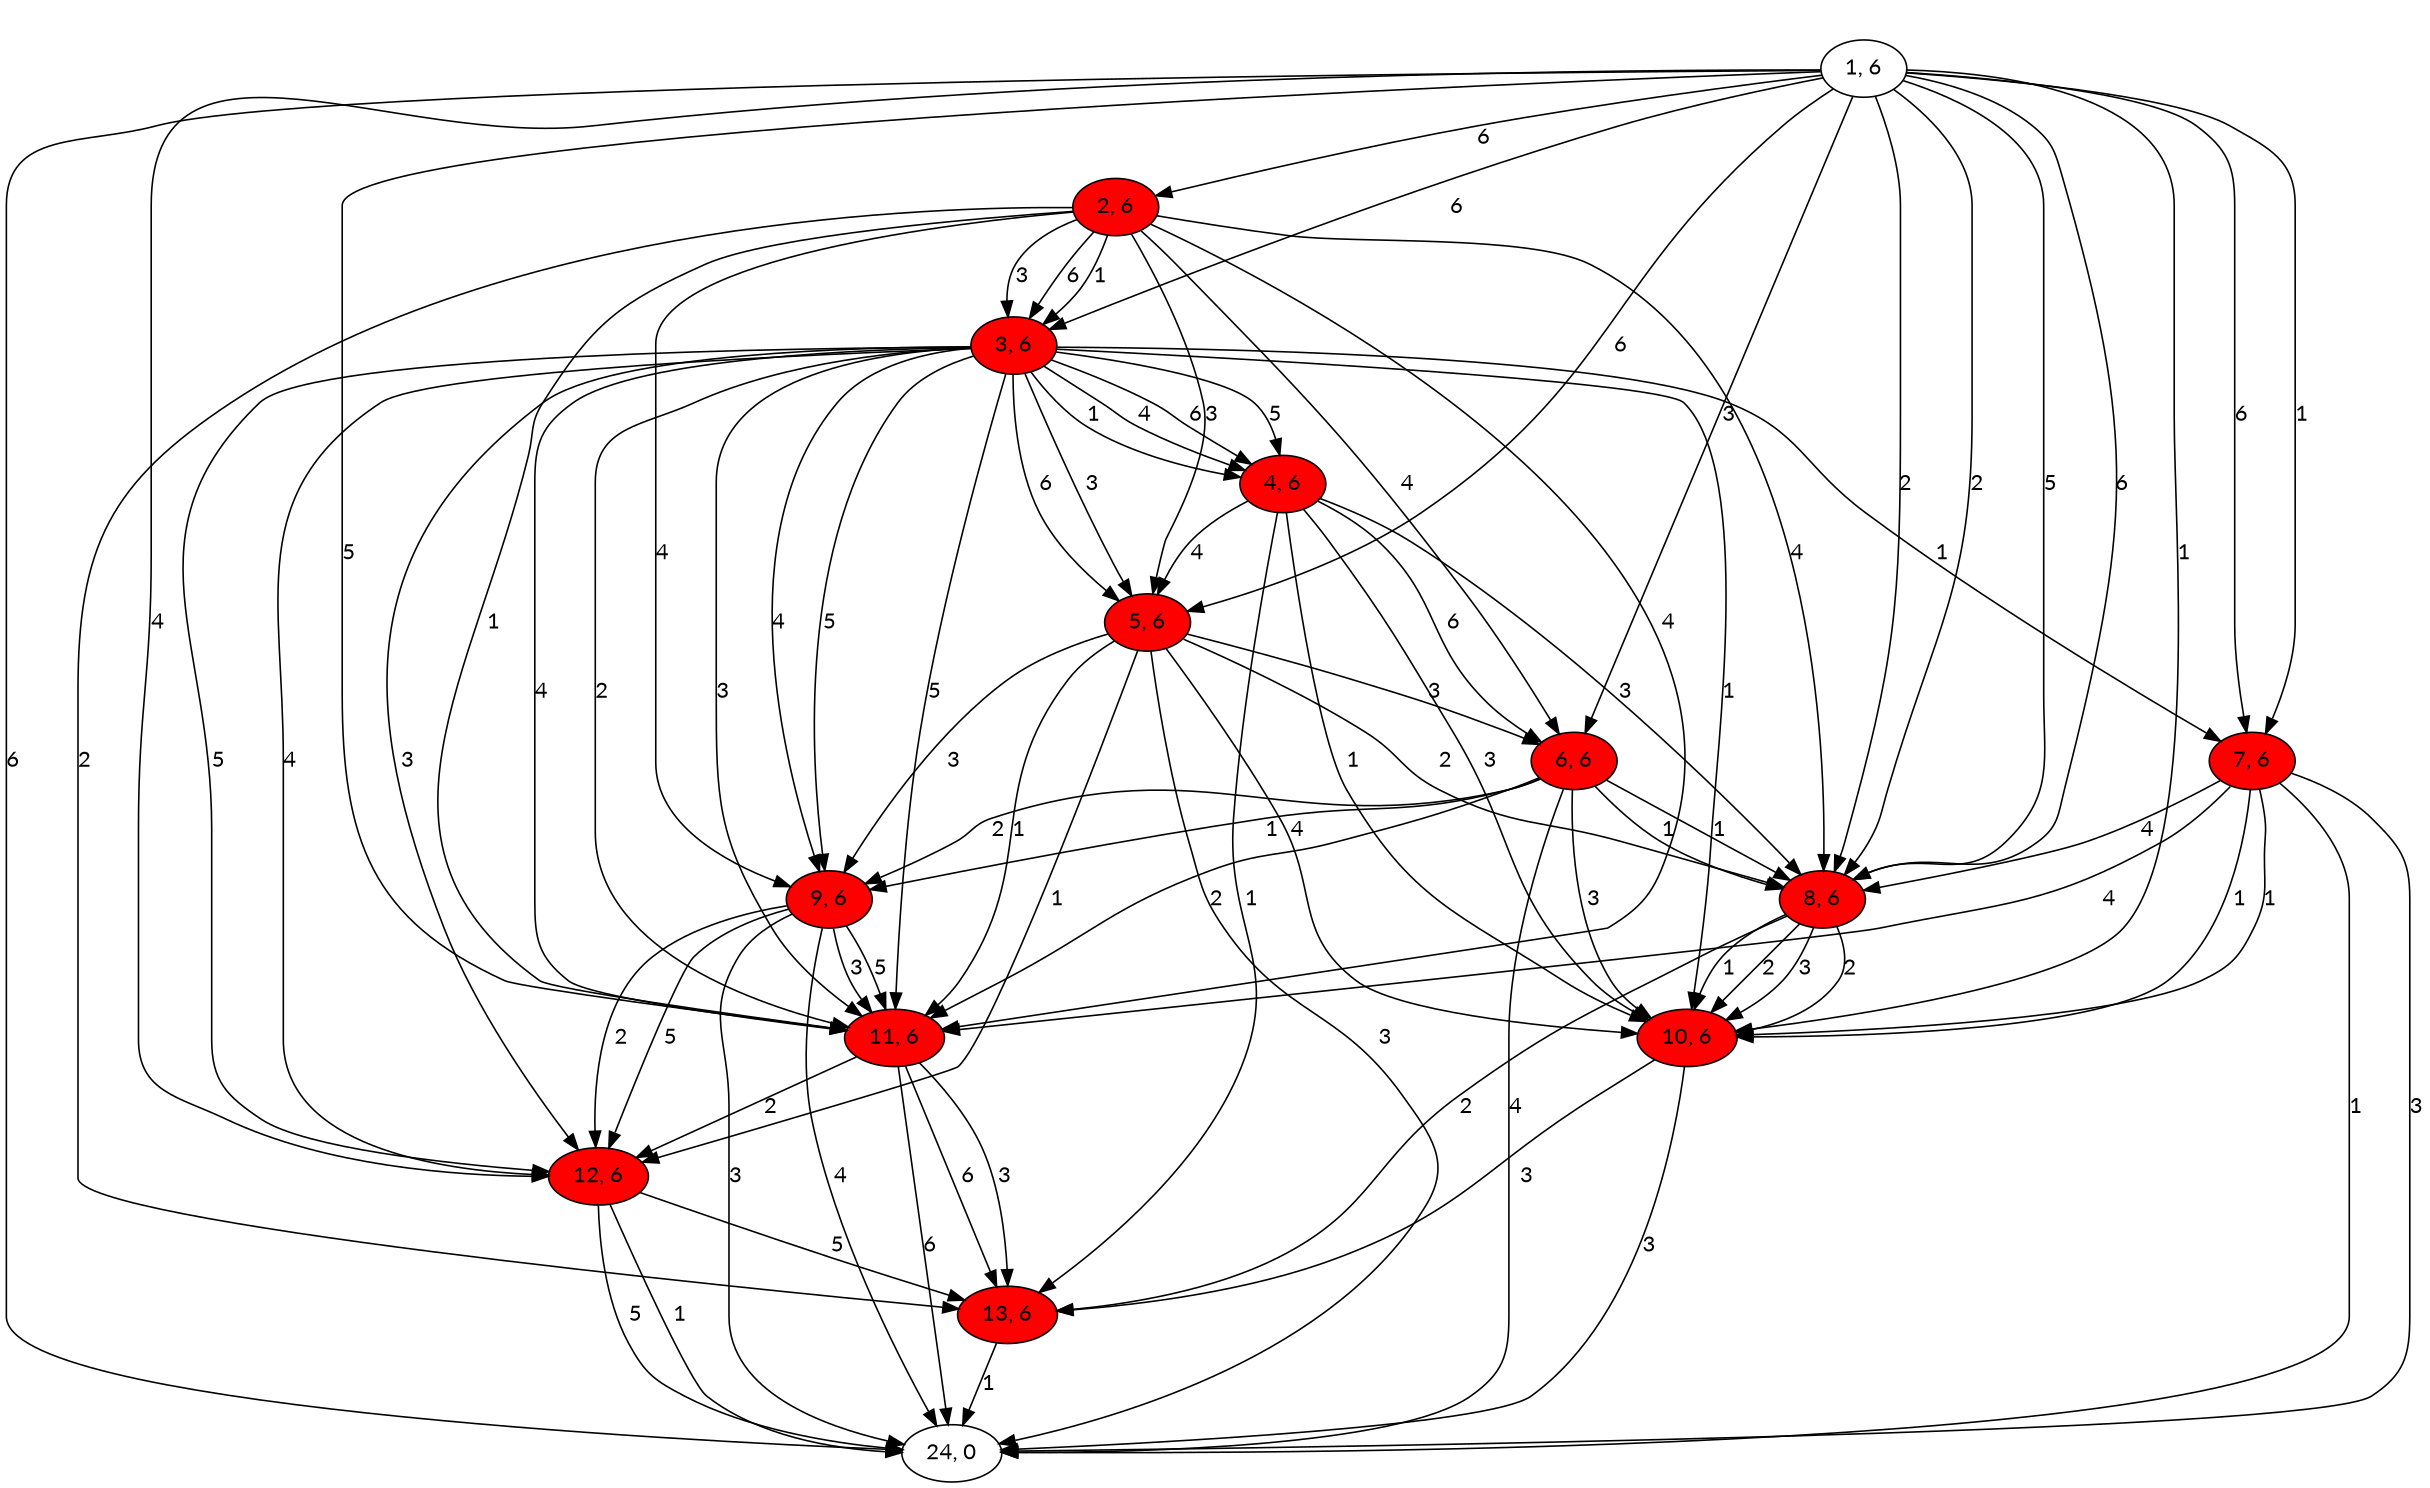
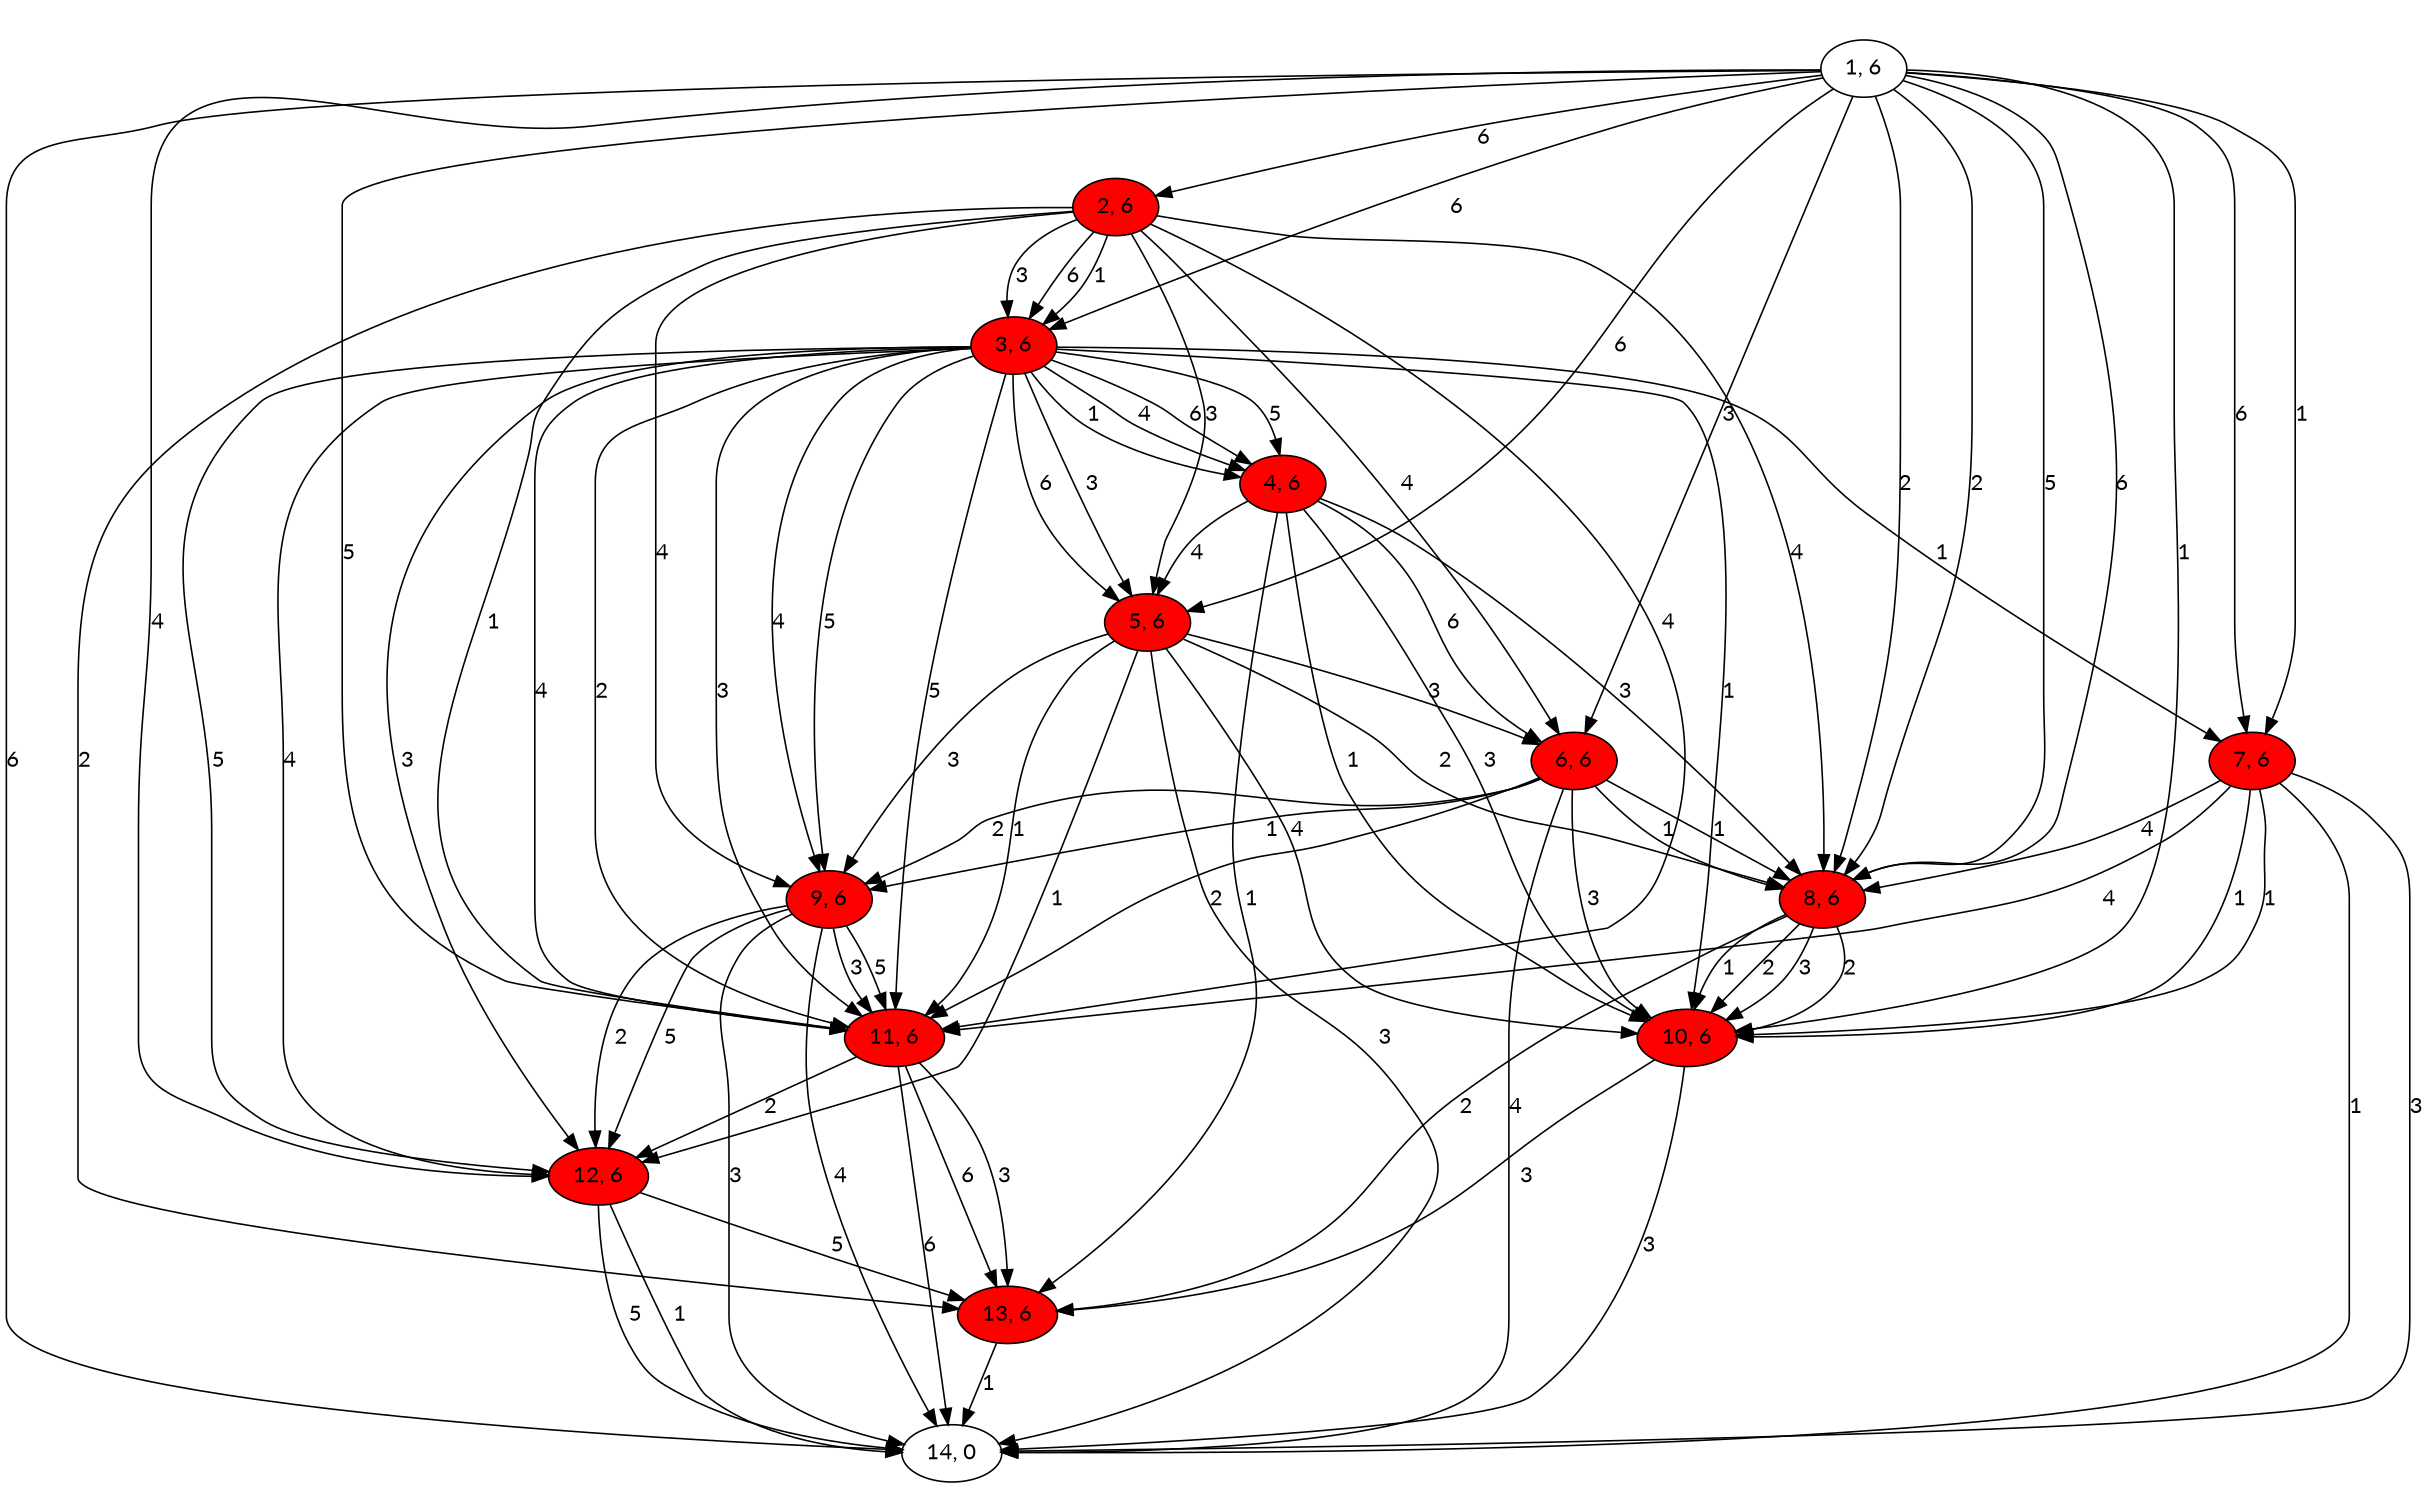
node "24, 0": label "24, 0" -> "14, 0"
